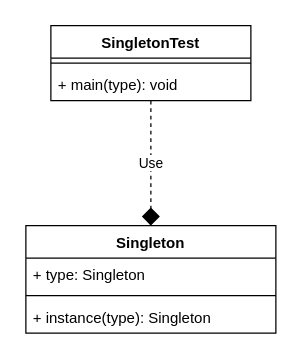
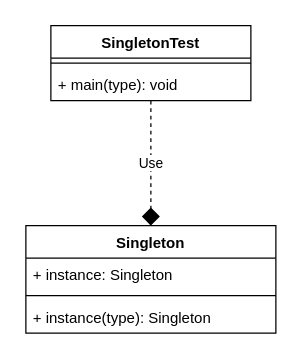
node "+ type: Singleton": label "+ type: Singleton" -> "+ instance: Singleton"
